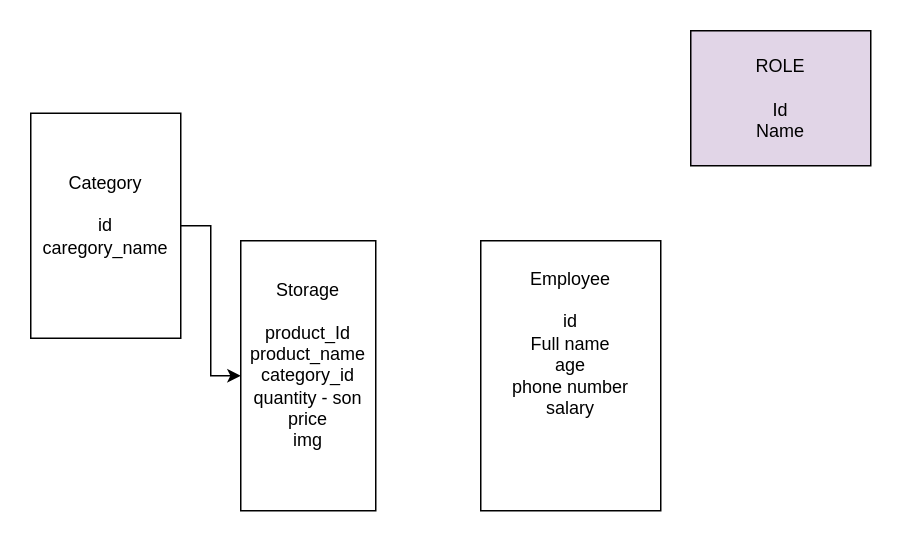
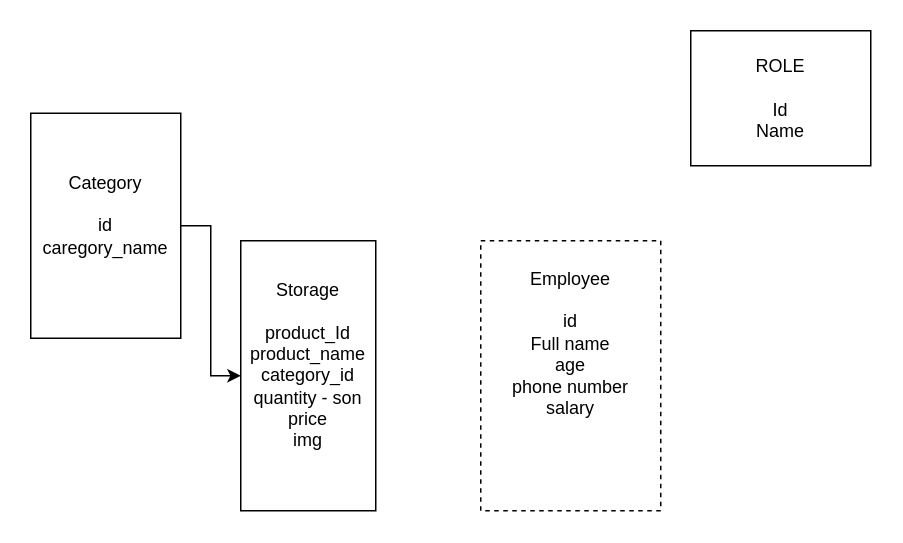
node "ROLE Id Name": fillcolor #e1d5e7 -> #ffffff
node "Employee id Full name age phone number salary": style solid -> dashed
